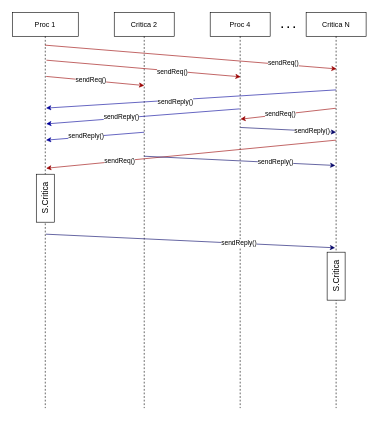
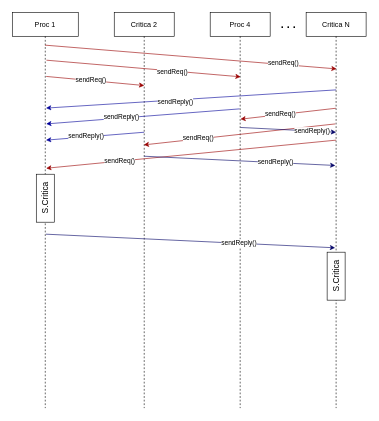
edge "Critica N" -> "Critica 2": added, label "sendReq()"
